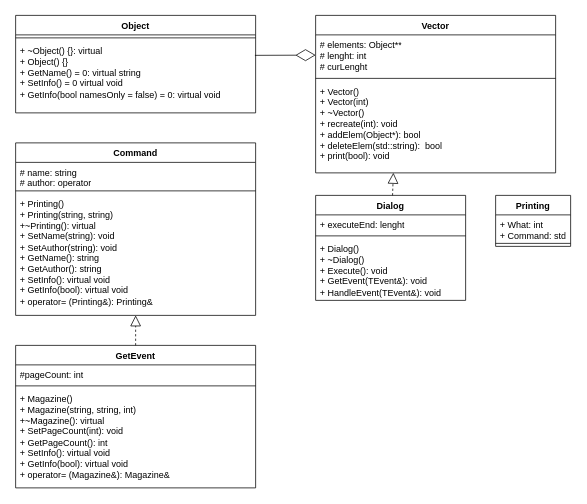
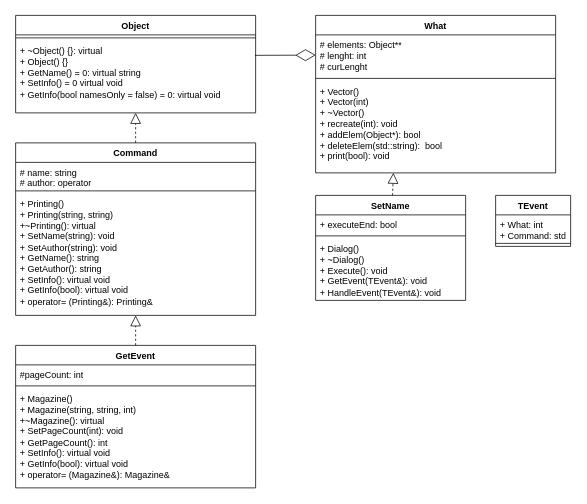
node "Vector": label "Vector" -> "What"
edge "Command" -> "Object": added
node "Dialog": label "Dialog" -> "SetName"
node "Printing": label "Printing" -> "TEvent"
node "+ executeEnd: lenght": label "+ executeEnd: lenght" -> "+ executeEnd: bool"
